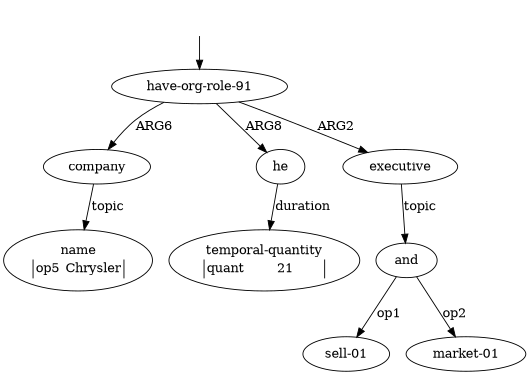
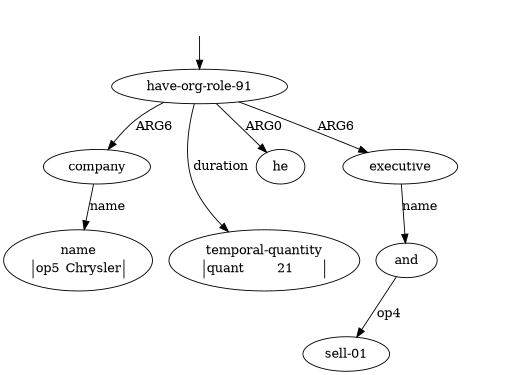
edge "have-org-role-91" -> "he": label "ARG8" -> "ARG0"
edge "have-org-role-91" -> "executive": label "ARG2" -> "ARG6"
edge "he" -> "temporal-quantity": now "have-org-role-91" -> "temporal-quantity"
edge "company" -> "name": label "topic" -> "name"
edge "executive" -> "and": label "topic" -> "name"
edge "and" -> "sell-01": label "op1" -> "op4"
node "market-01": removed
